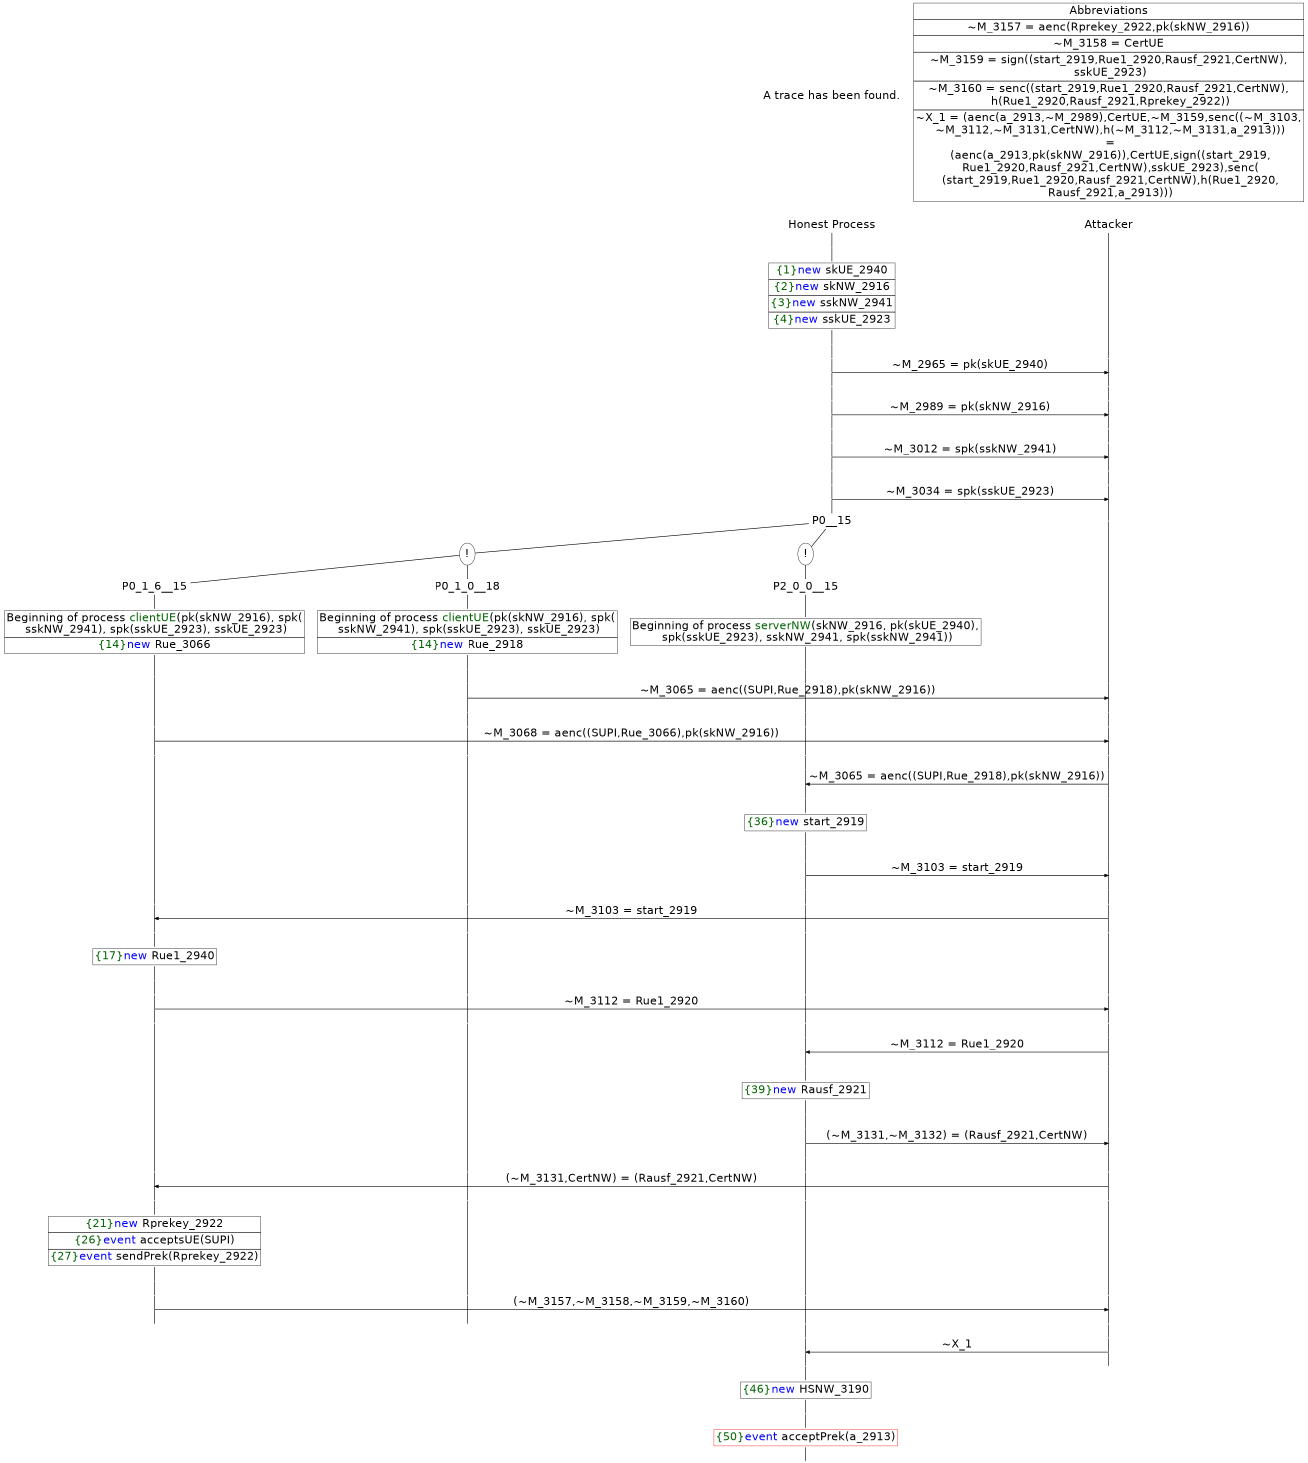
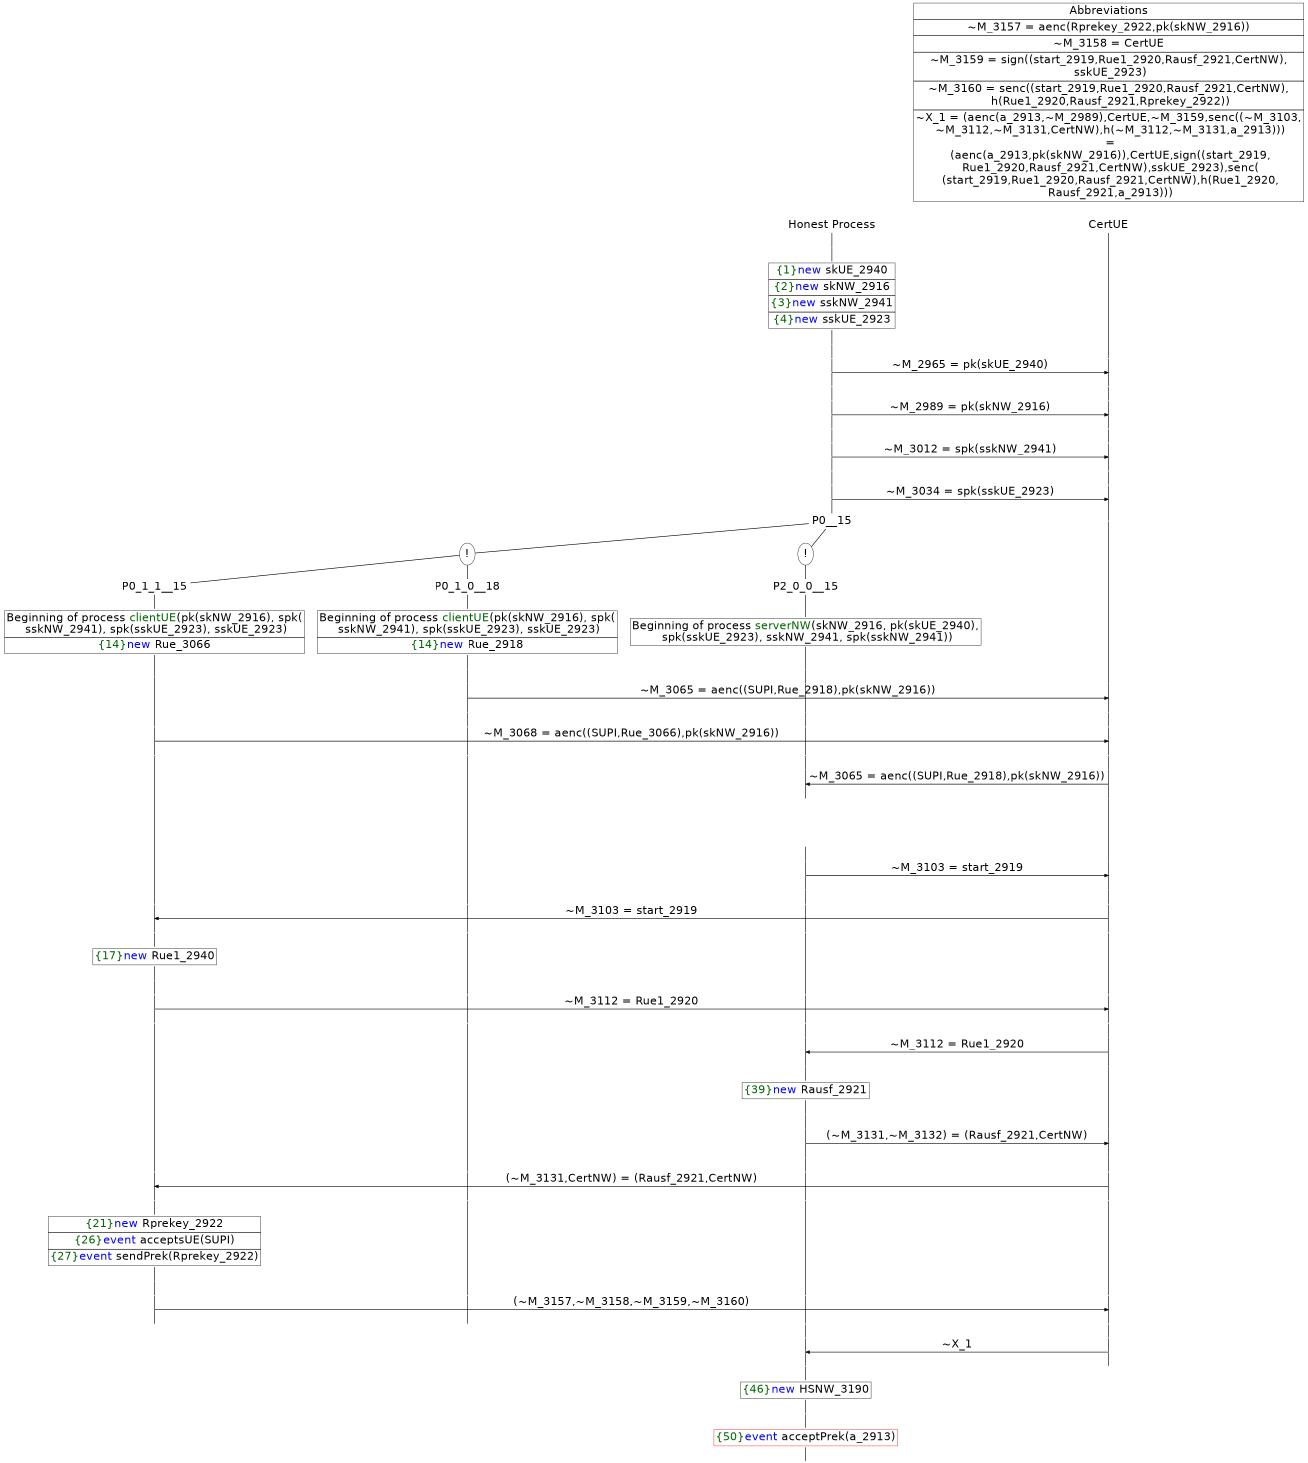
node "A trace has been found.": removed
node "Attacker": label "Attacker" -> "CertUE"
node "P0_1_6__15": label "P0_1_6__15" -> "P0_1_1__15"
node "{36}": removed
